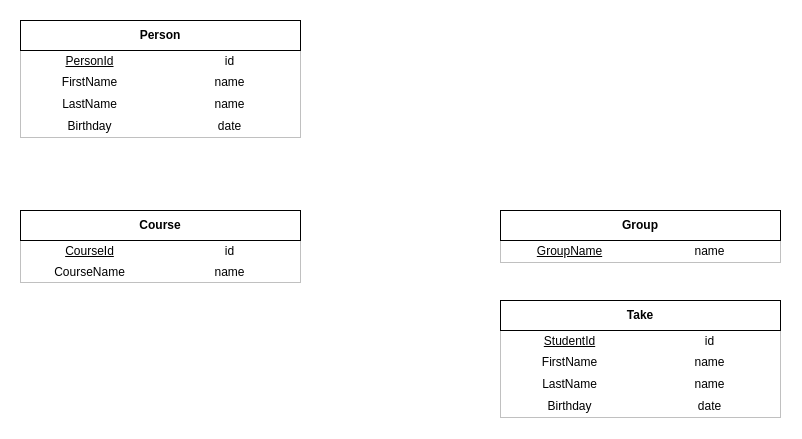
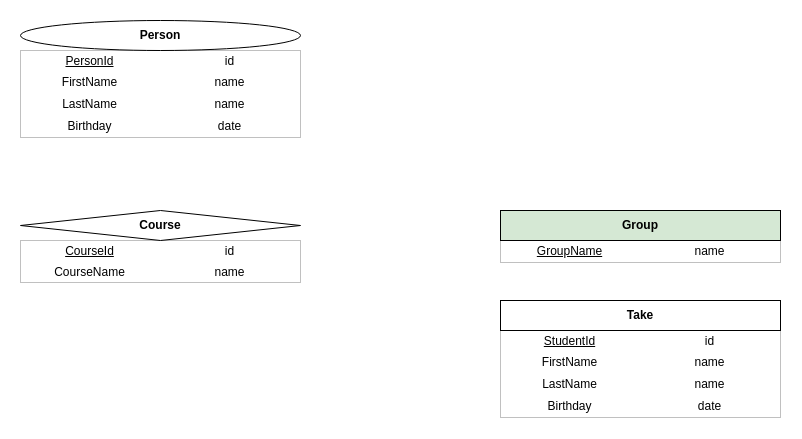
node "Person": shape rectangle -> ellipse
node "Course": shape rectangle -> diamond
node "Group": fillcolor #ffffff -> #d5e8d4
